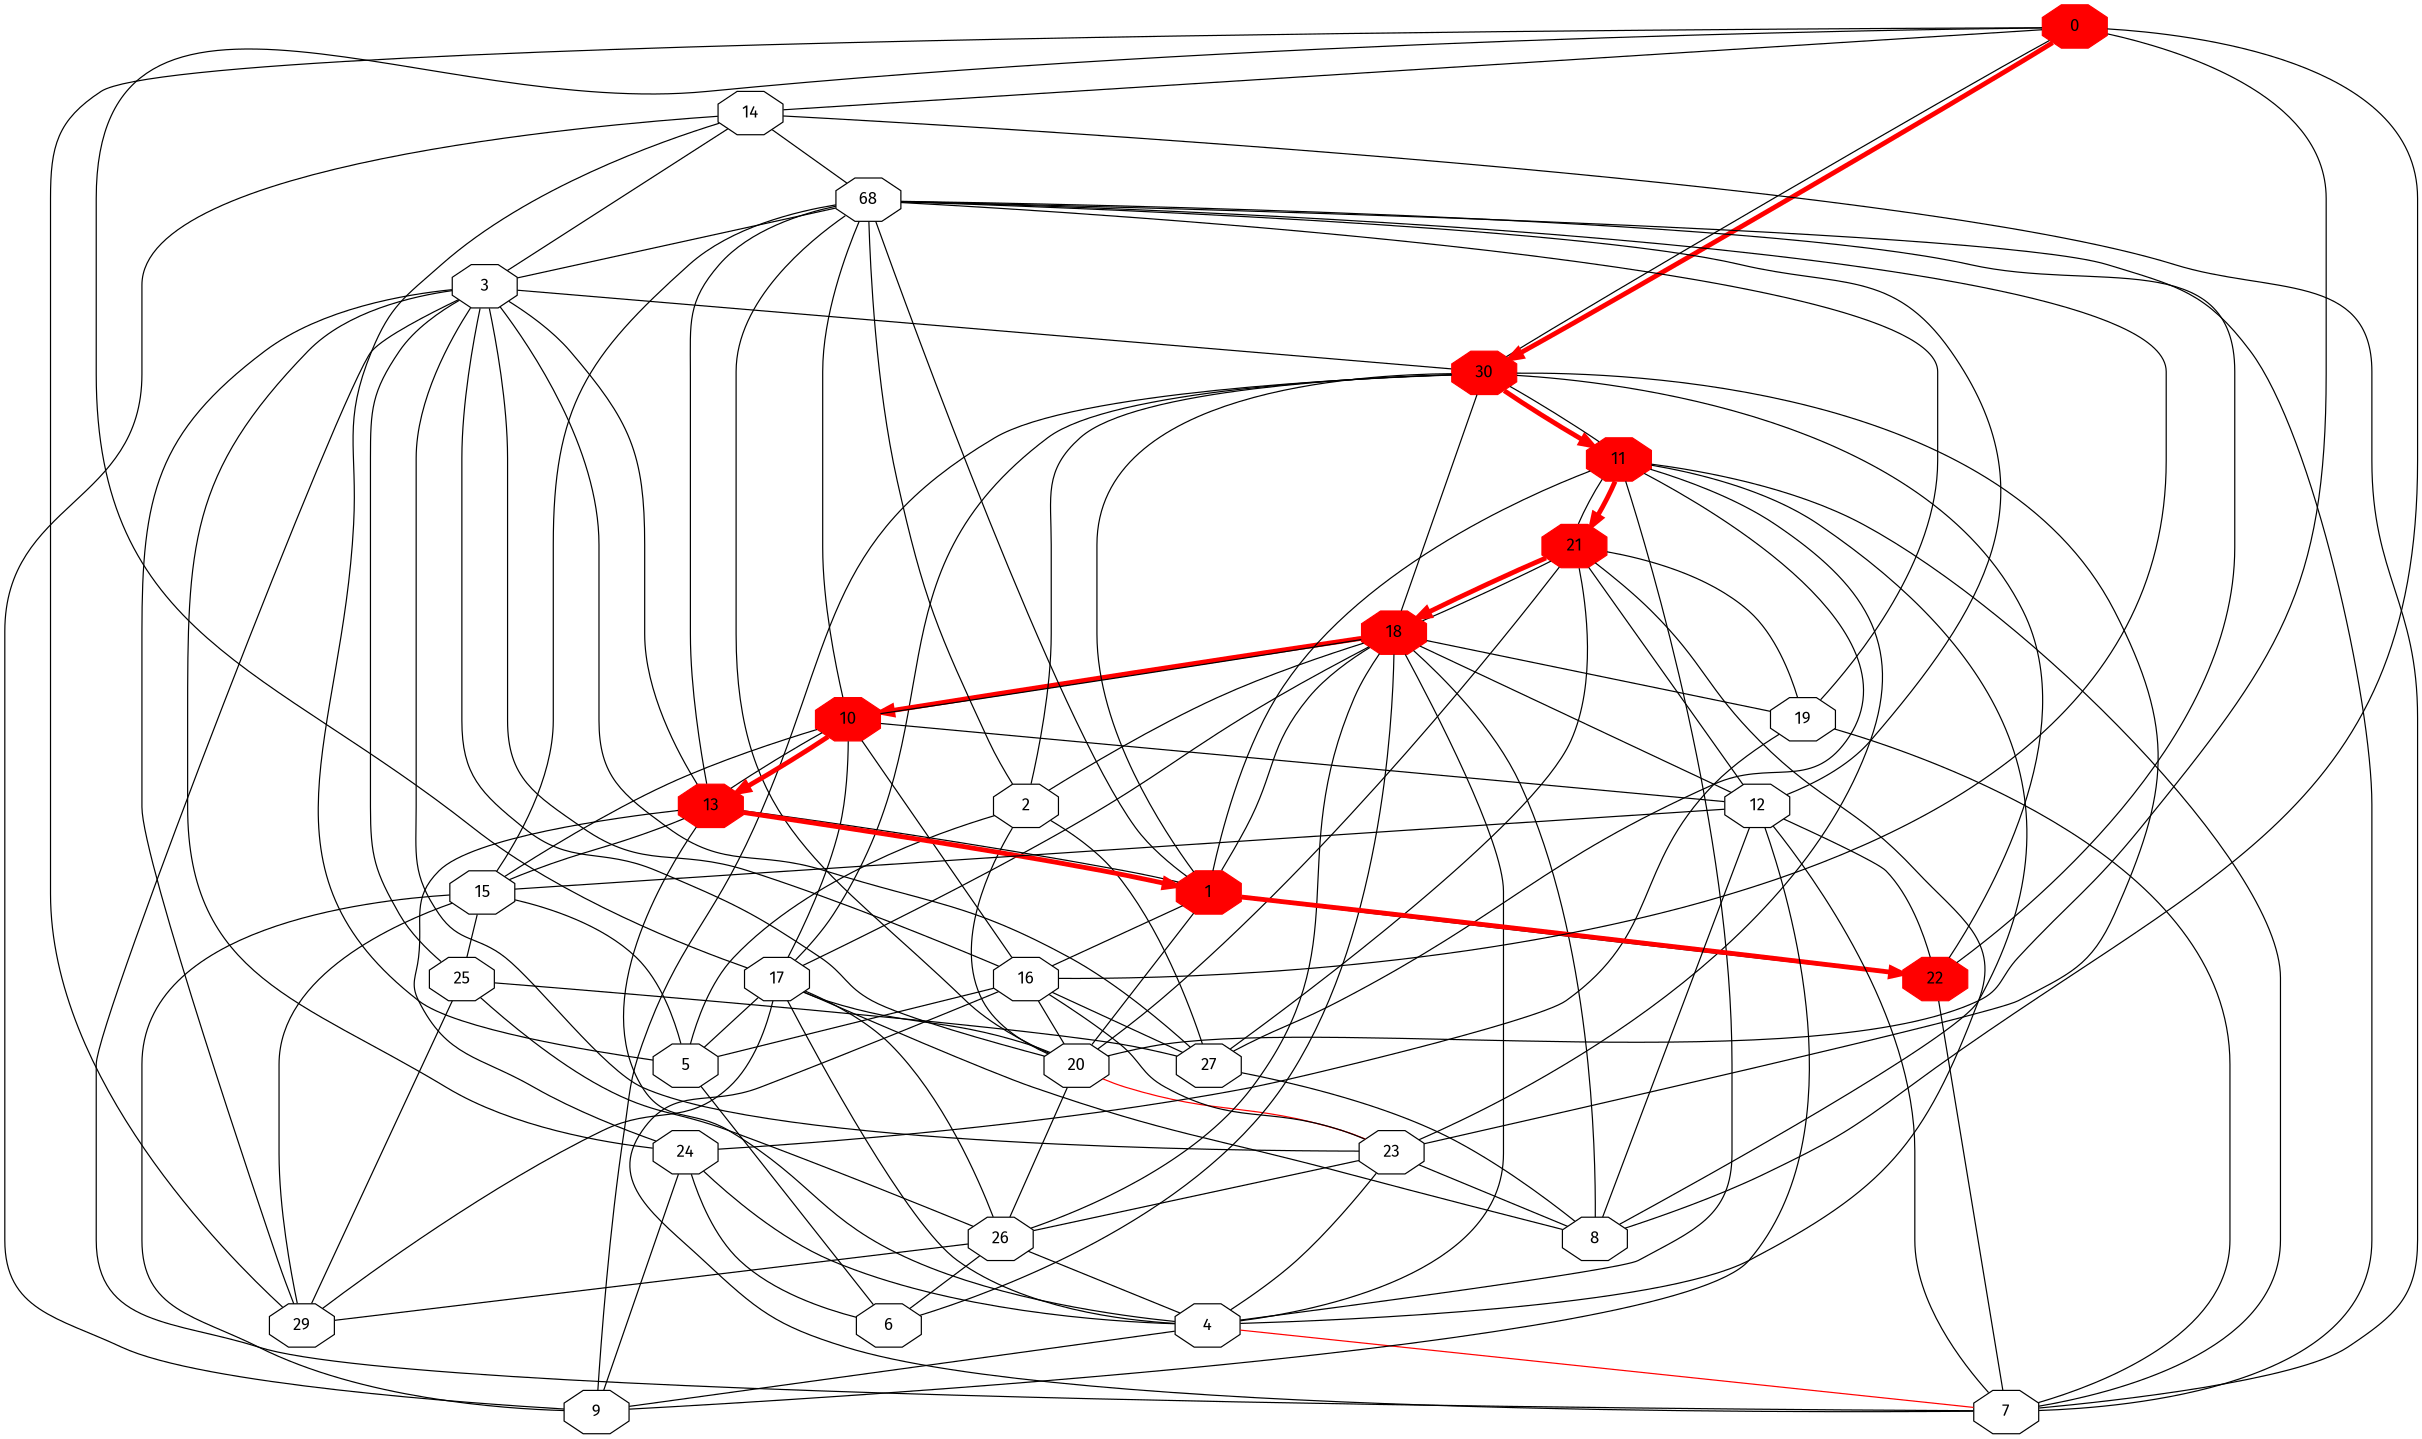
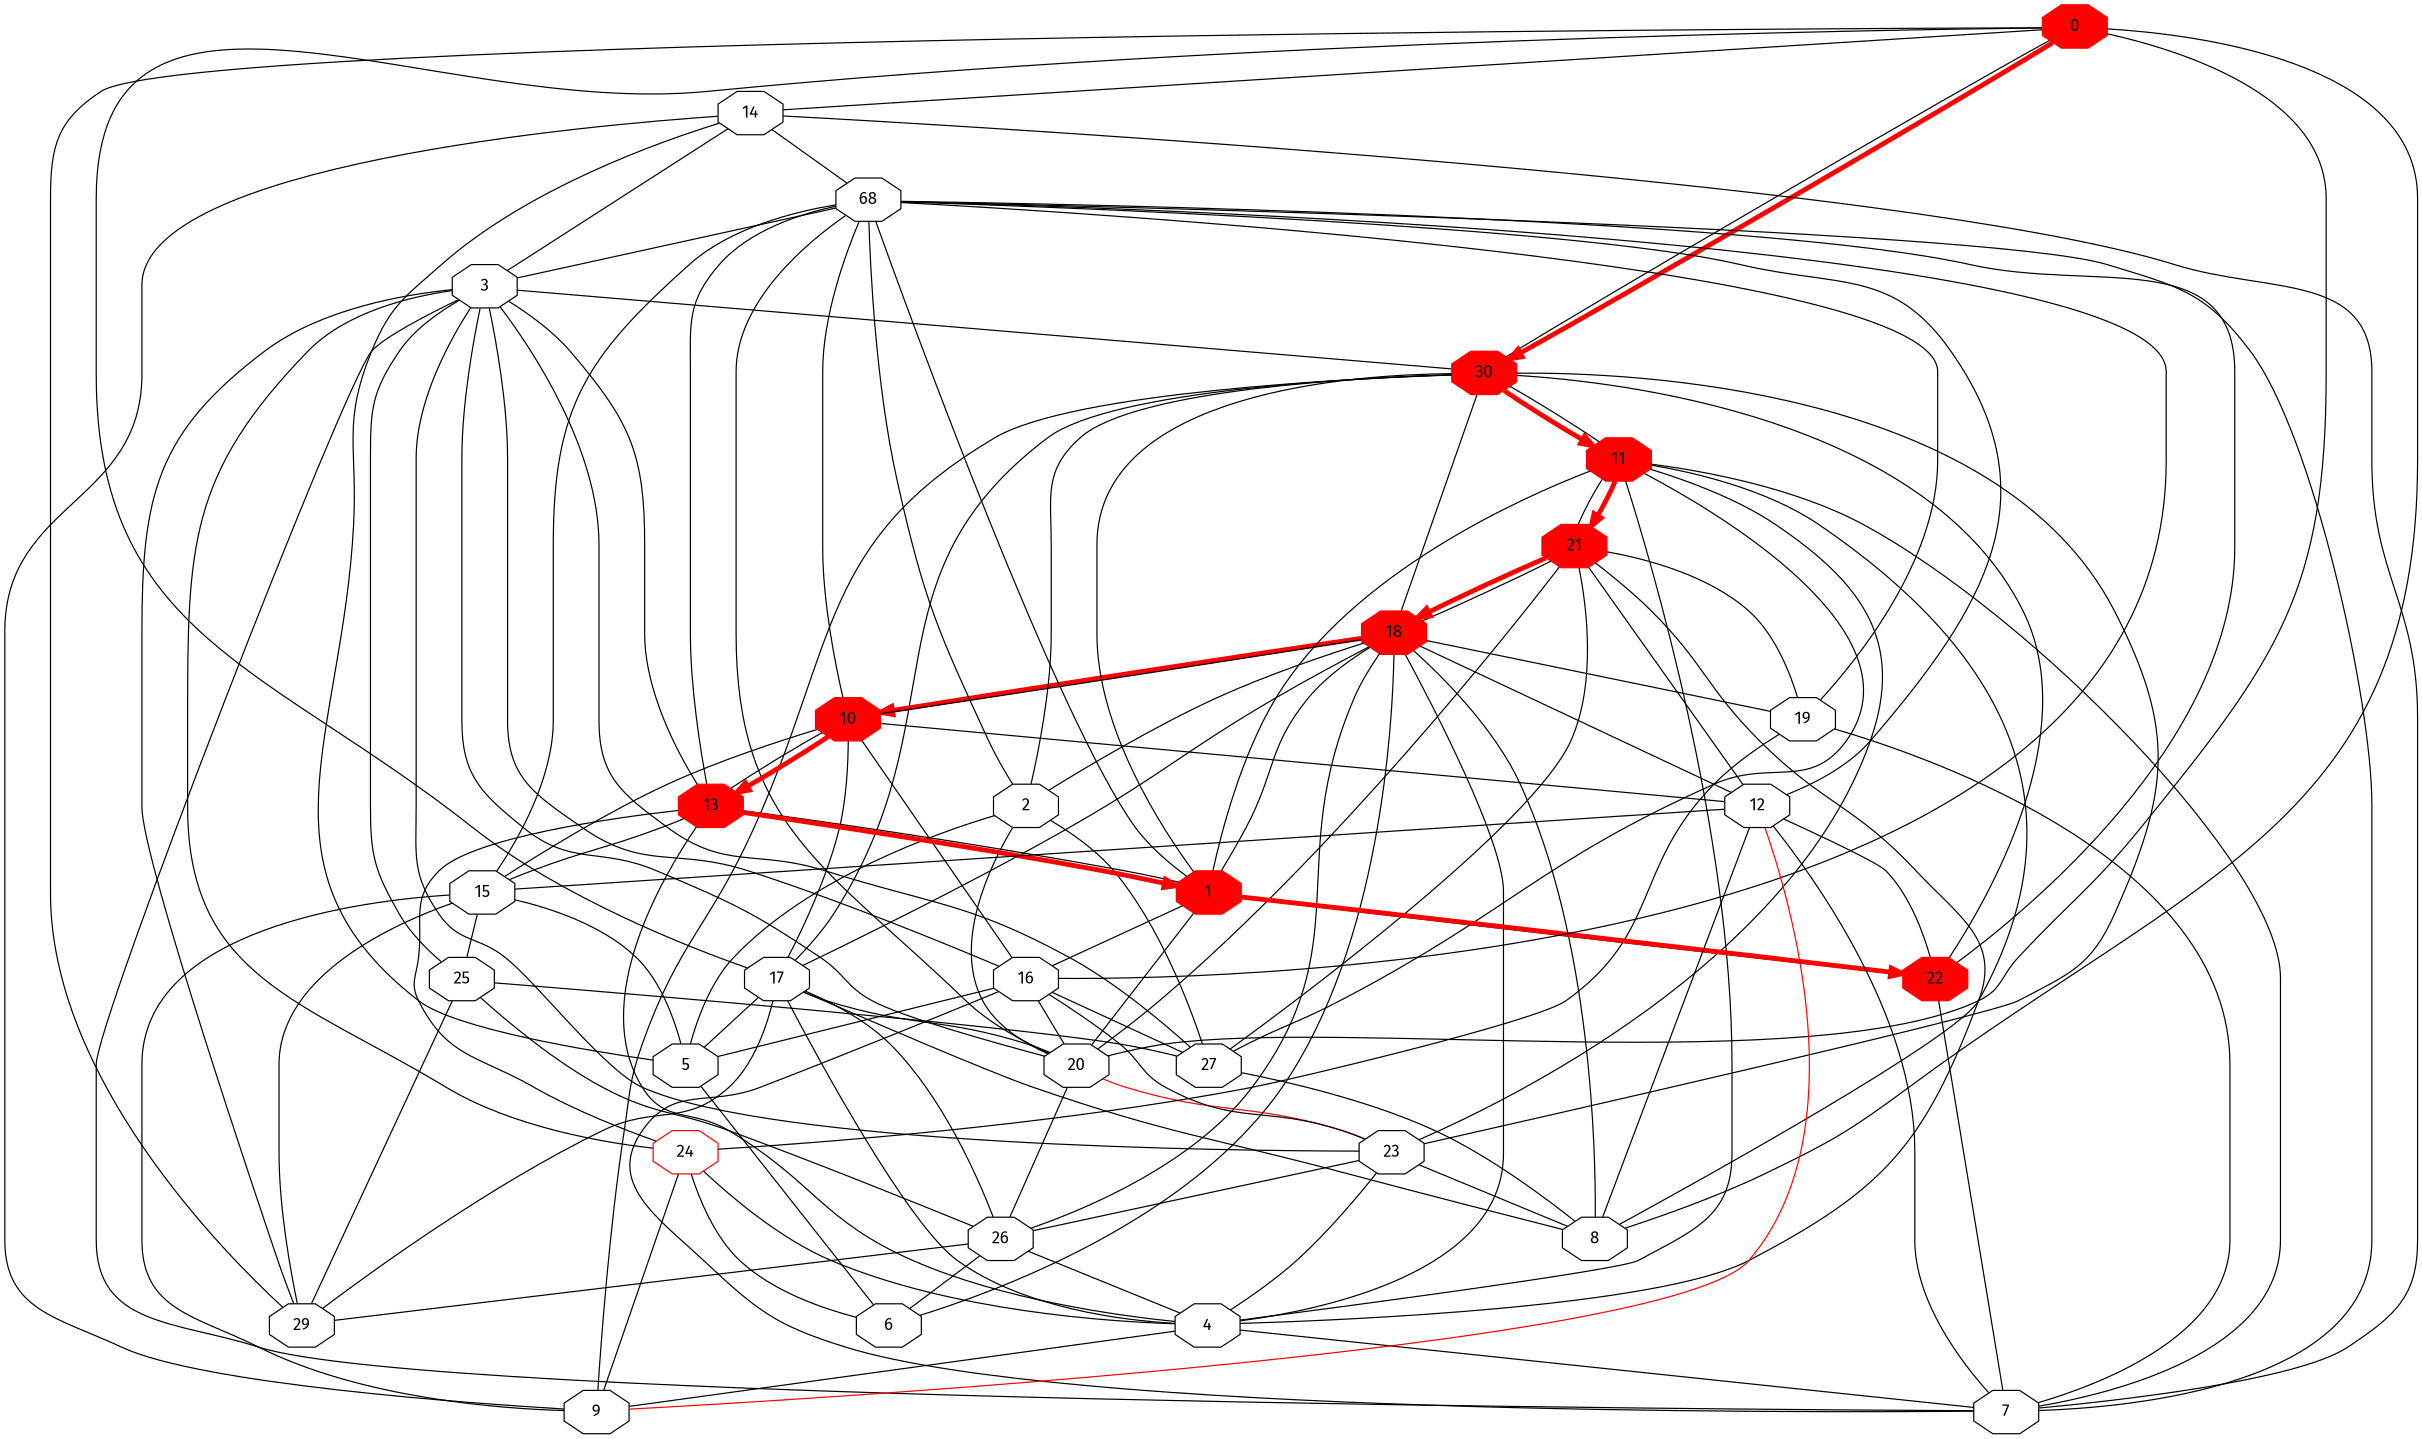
node "24": color black -> red
edge "12" -- "9": color black -> red
edge "4" -- "7": color red -> black
